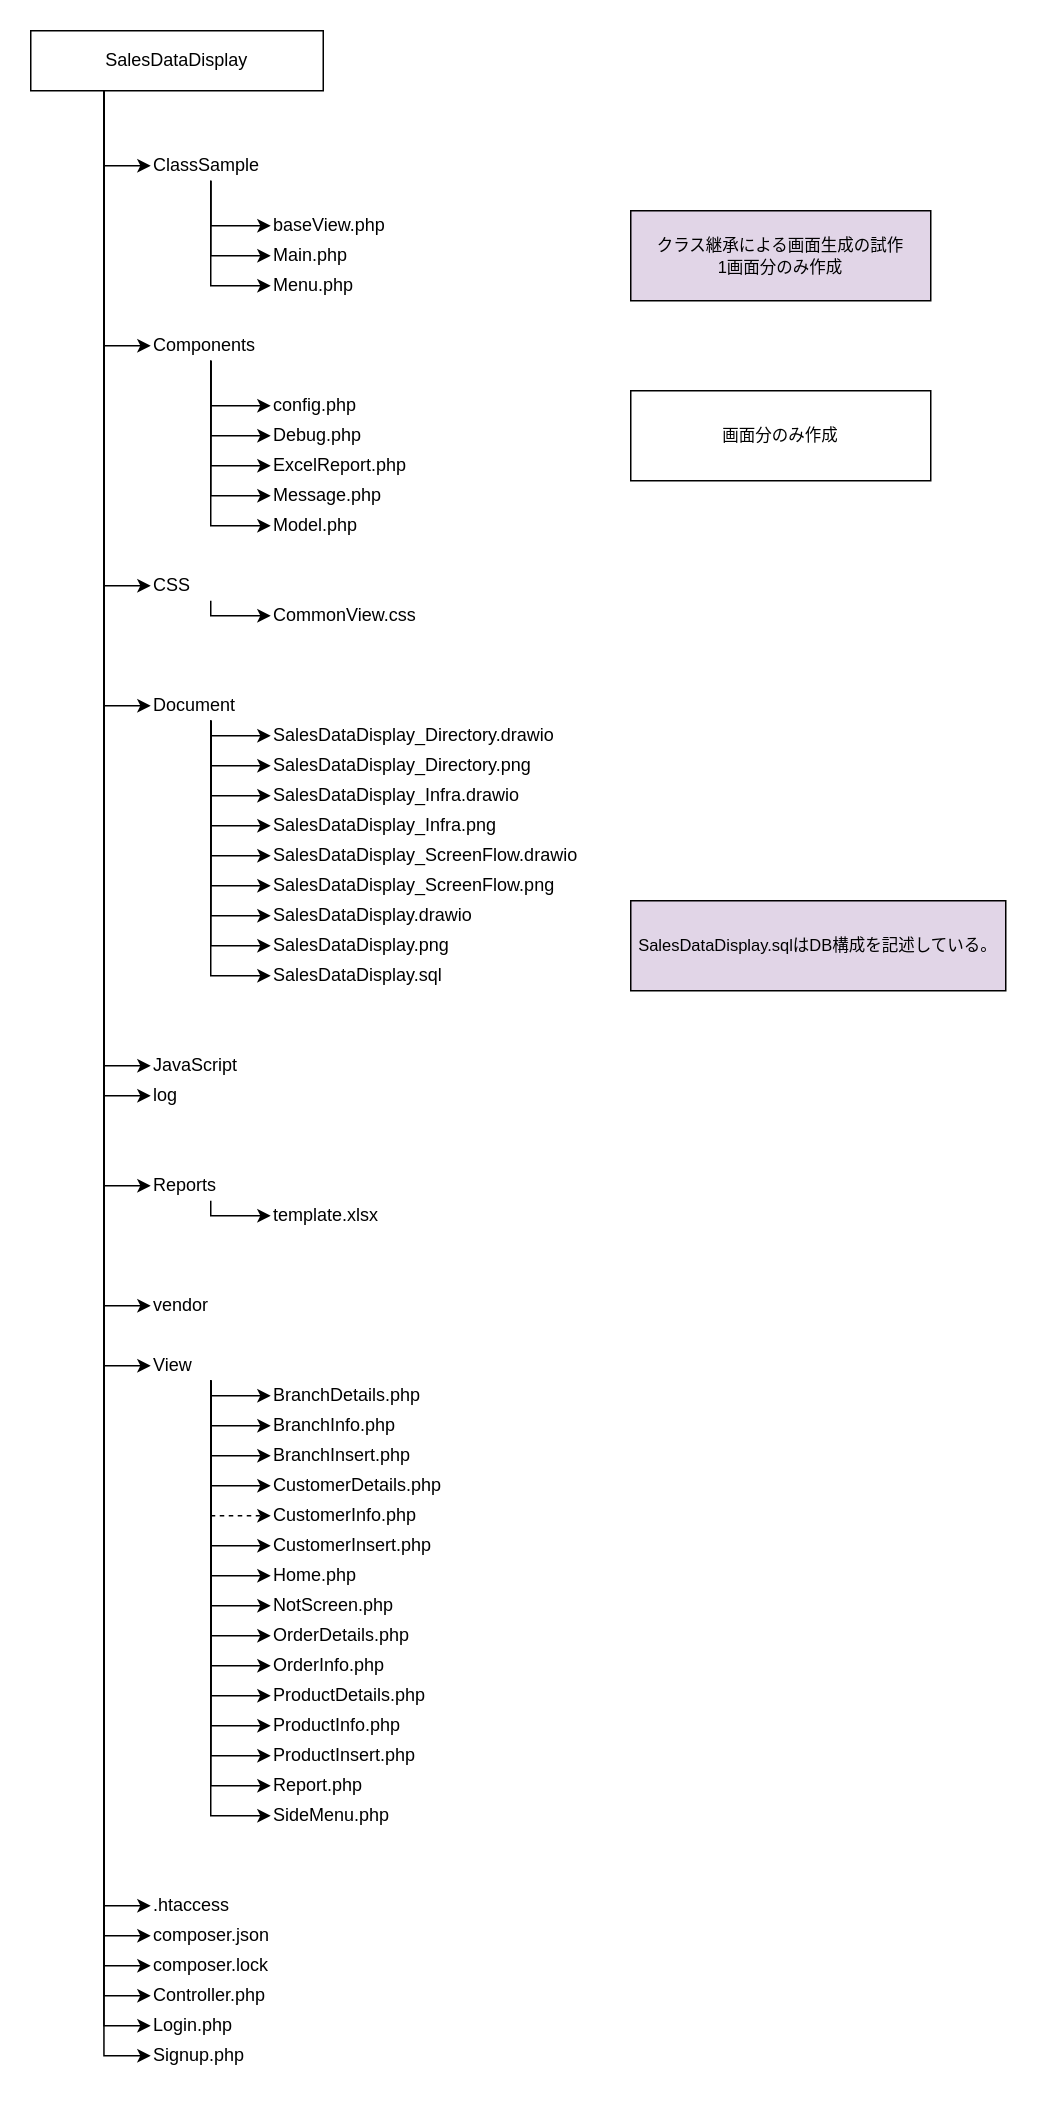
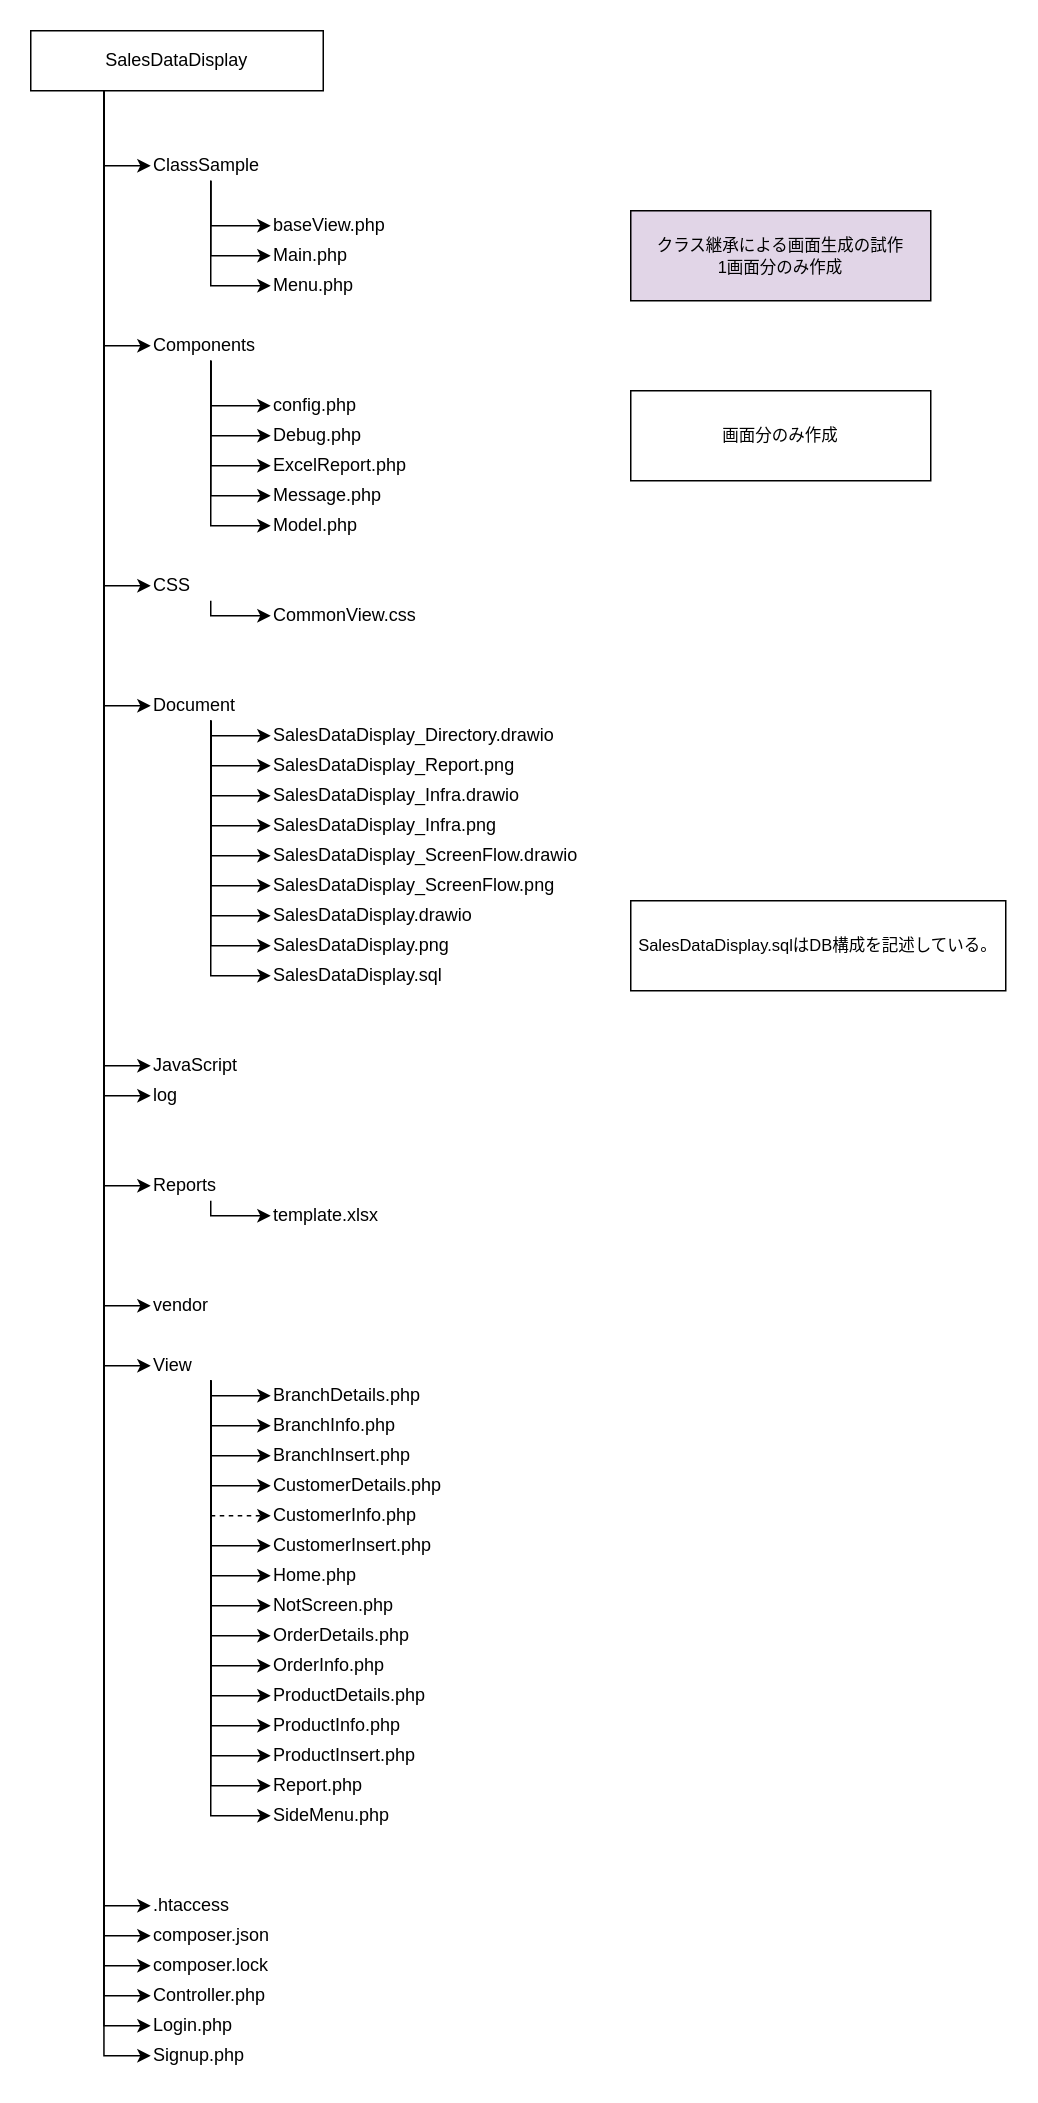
node "SalesDataDisplay_Directory.png": label "SalesDataDisplay_Directory.png" -> "SalesDataDisplay_Report.png"
node "SalesDataDisplay.sqlはDB構成を記述している。": fillcolor #e1d5e7 -> #ffffff
